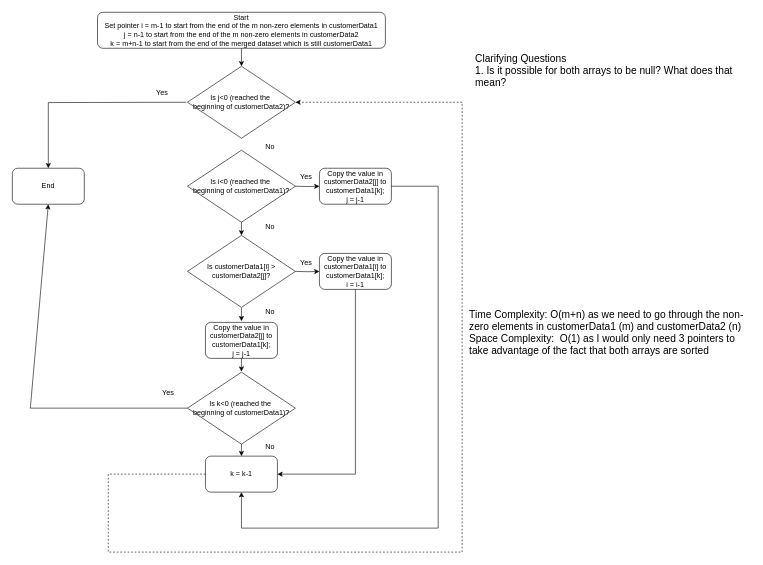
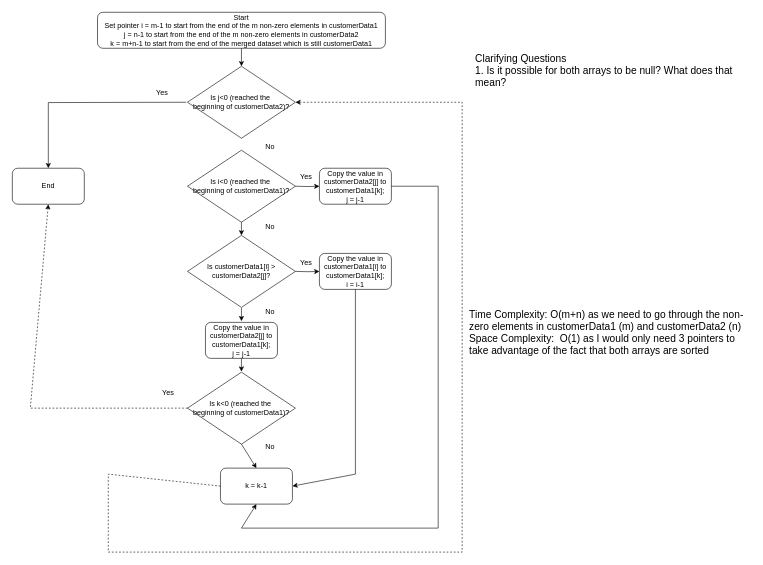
edge "Is k<0 (reached the beginning of customerData1)?" -> "End": style solid -> dashed
node "k = k-1": moved (242, 474) -> (257, 486)
